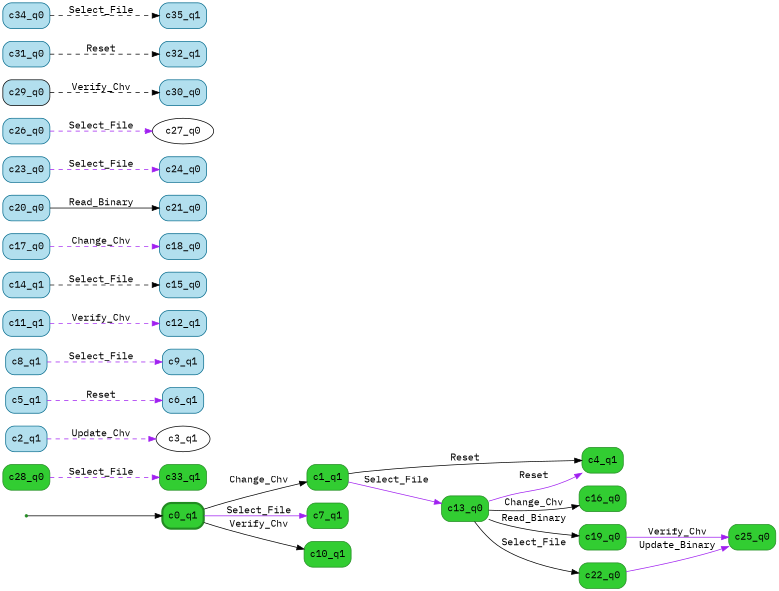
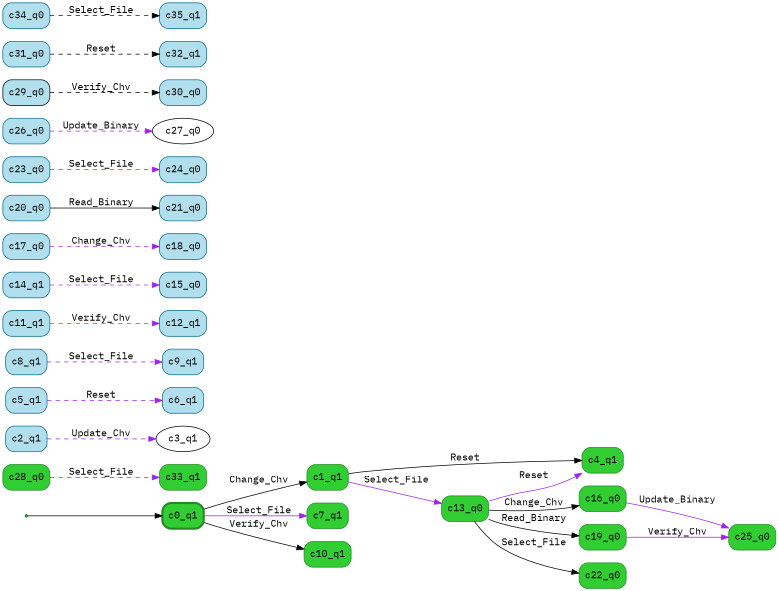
edge "c26_q0" -> "c27_q0": label "Select_File" -> "Update_Binary"
edge "c14_q1" -> "c15_q0": color black -> purple
edge "c22_q0" -> "c25_q0": now "c16_q0" -> "c25_q0"
